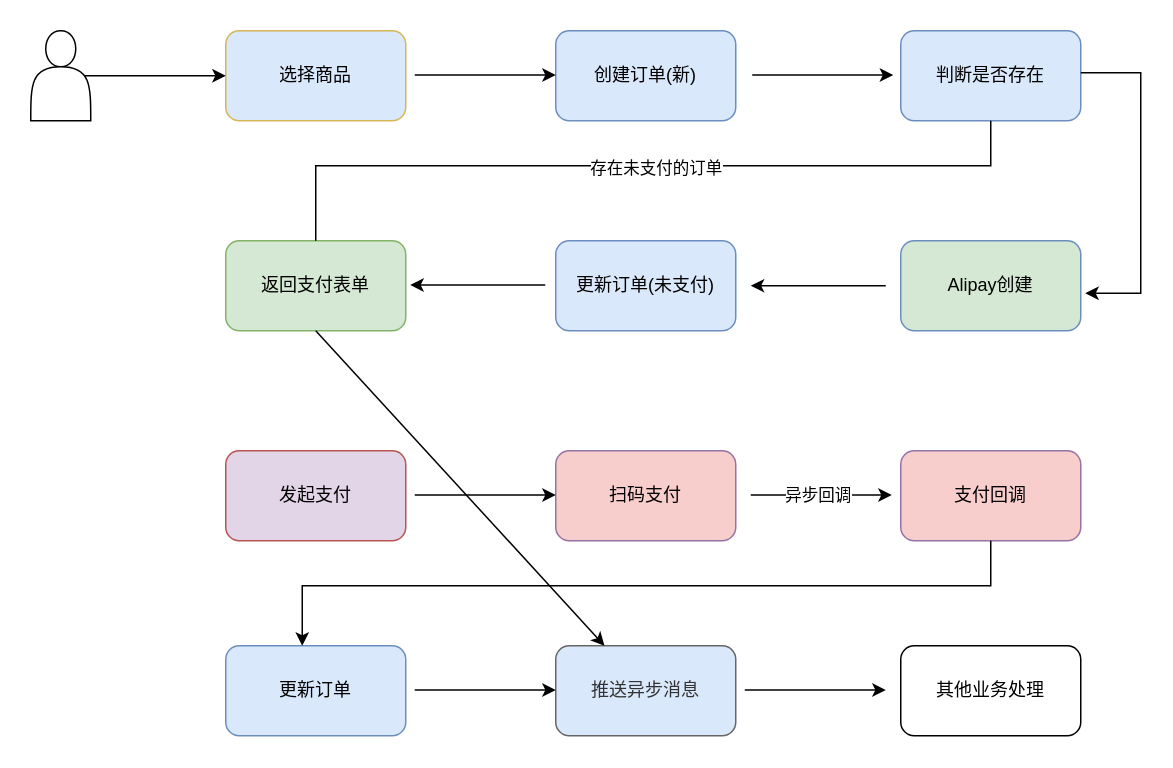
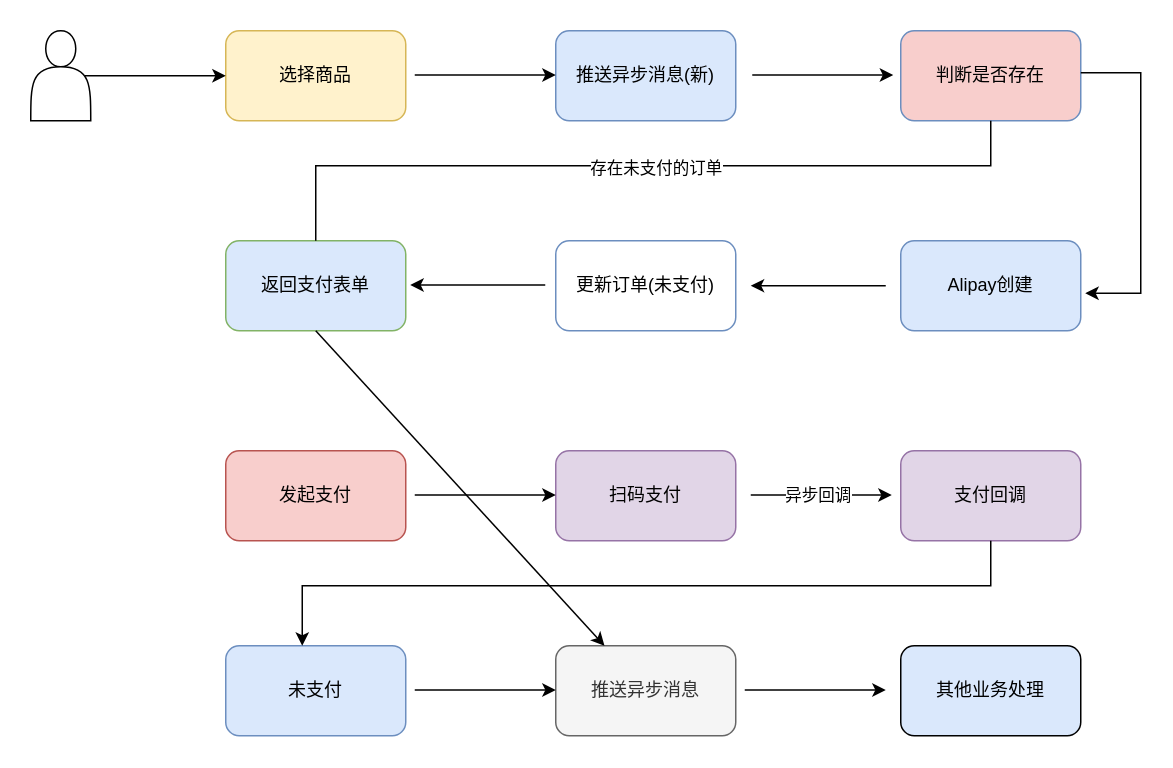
node "选择商品": fillcolor #dae8fc -> #fff2cc
node "创建订单(新)": label "创建订单(新)" -> "推送异步消息(新)"
node "判断是否存在": fillcolor #dae8fc -> #f8cecc
node "返回支付表单": fillcolor #d5e8d4 -> #dae8fc
node "更新订单(未支付)": fillcolor #dae8fc -> #ffffff
node "Alipay创建": fillcolor #d5e8d4 -> #dae8fc
node "发起支付": fillcolor #e1d5e7 -> #f8cecc
node "扫码支付": fillcolor #f8cecc -> #e1d5e7
node "支付回调": fillcolor #f8cecc -> #e1d5e7
node "更新订单": label "更新订单" -> "未支付"
node "推送异步消息": fillcolor #dae8fc -> #f5f5f5
node "其他业务处理": fillcolor #ffffff -> #dae8fc
